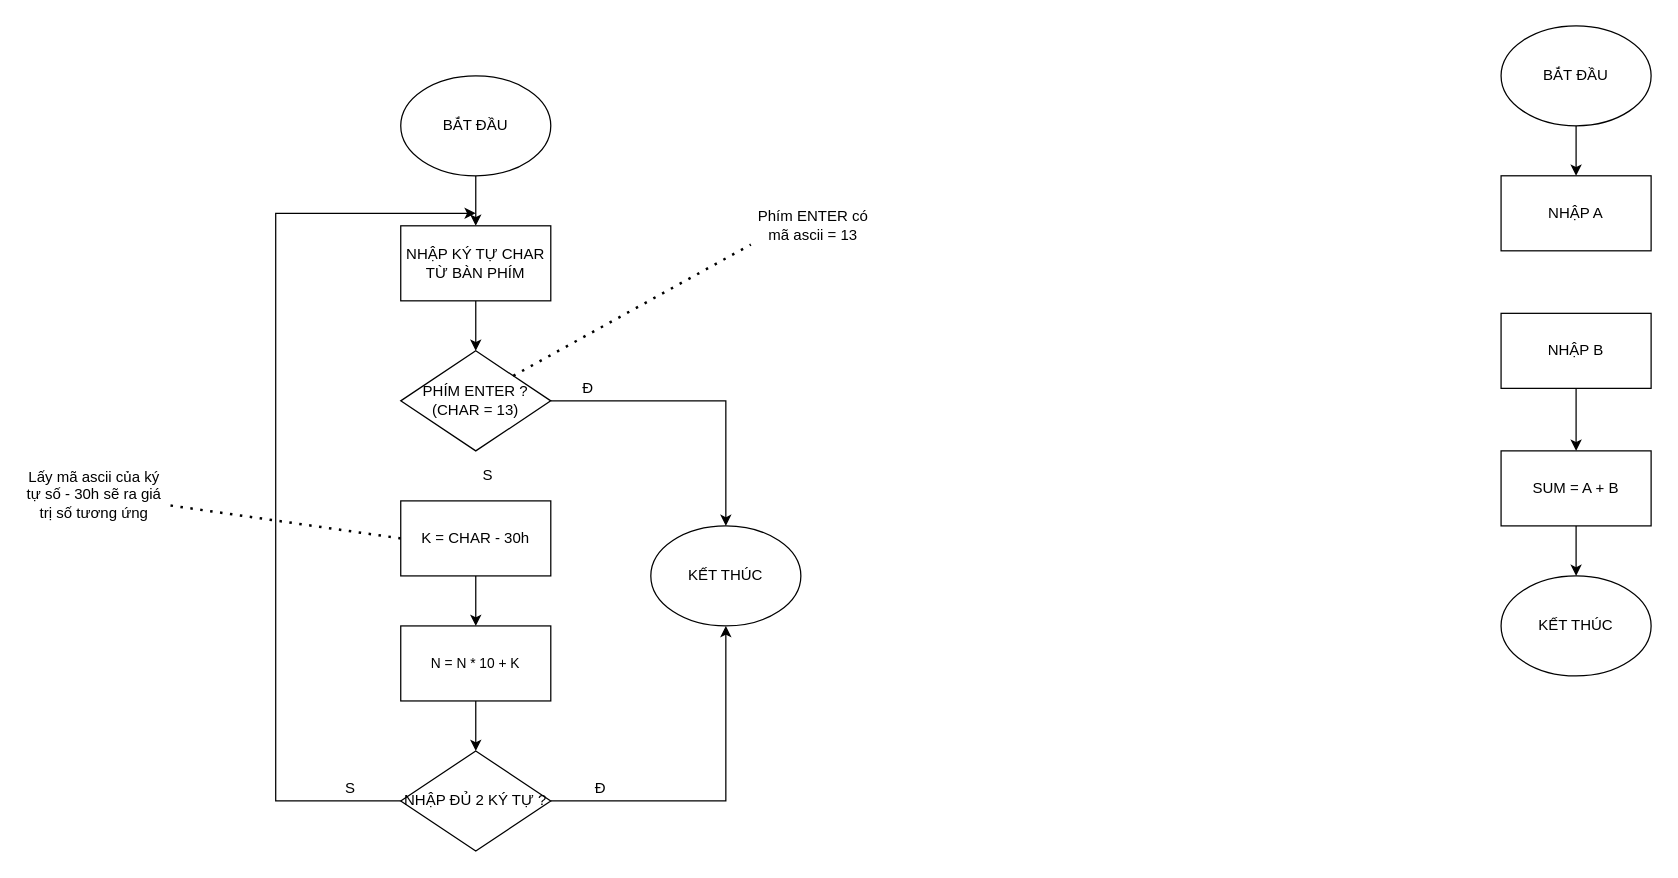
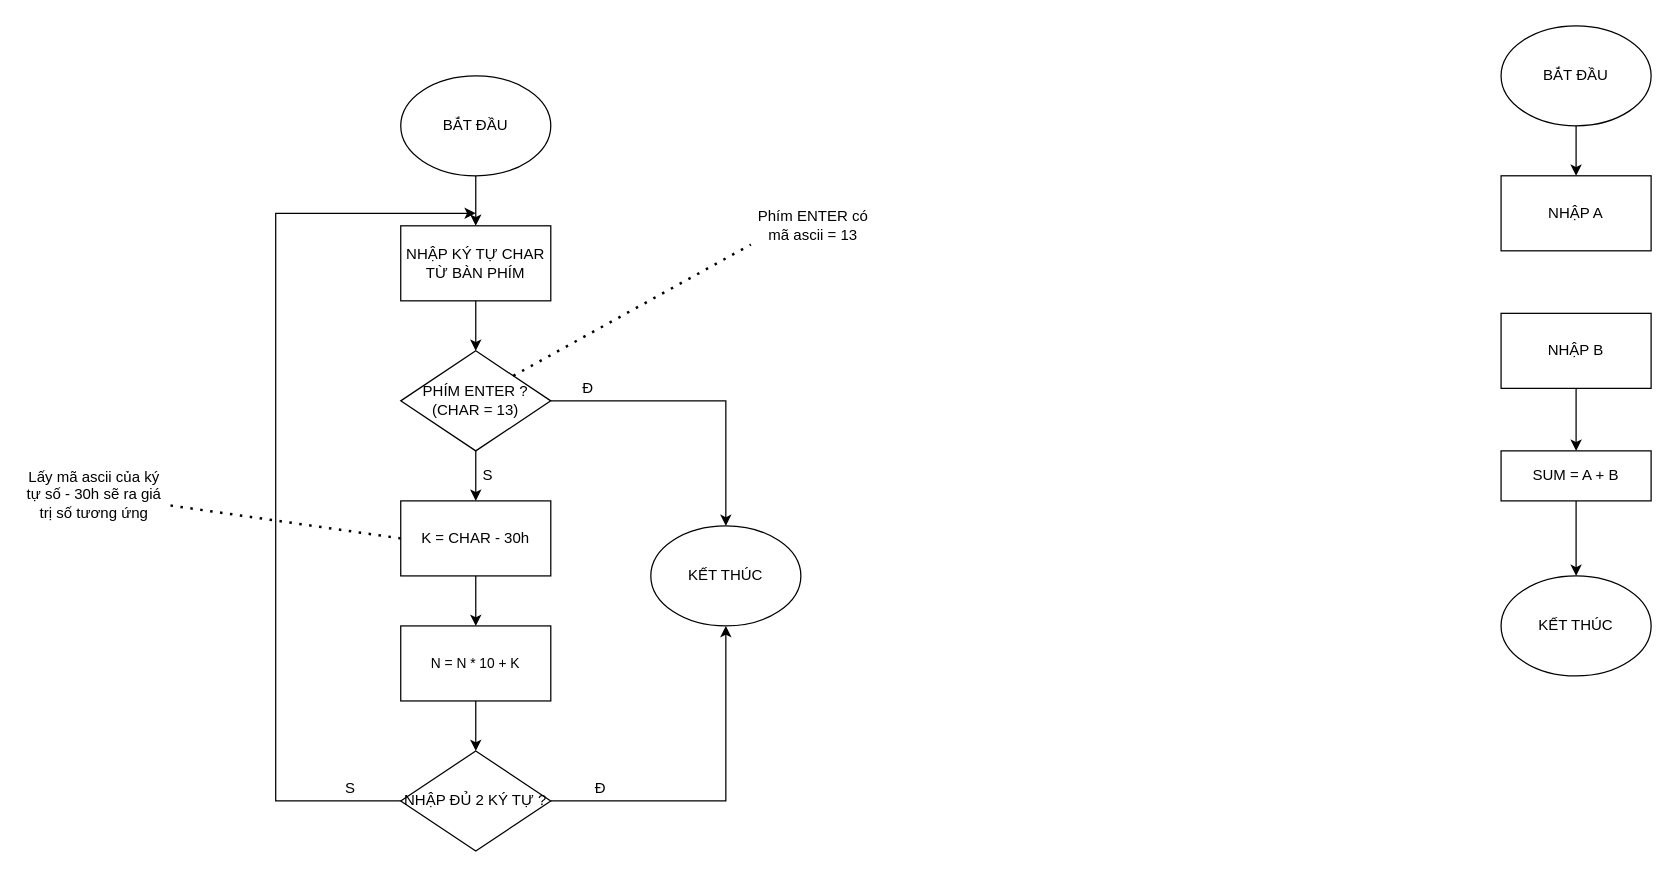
edge "PHÍM ENTER ? (CHAR = 13)" -> "K = CHAR - 30h": added
node "SUM = A + B": size 150x75 -> 150x50
